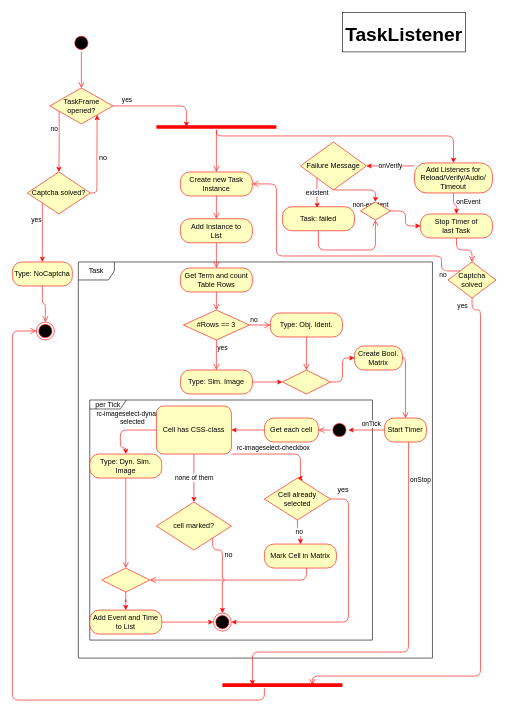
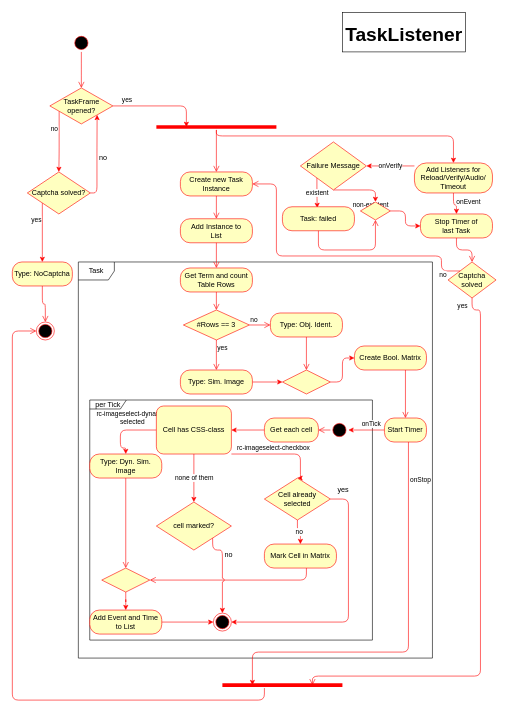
node "Create Bool. Matrix": size 48x24 -> 72x24
